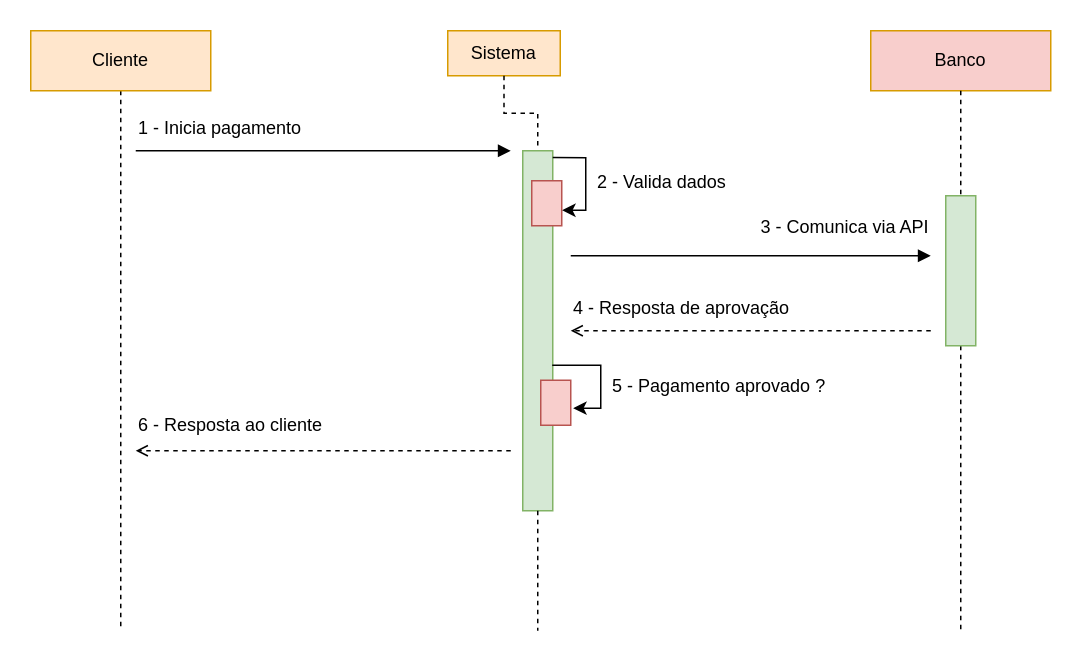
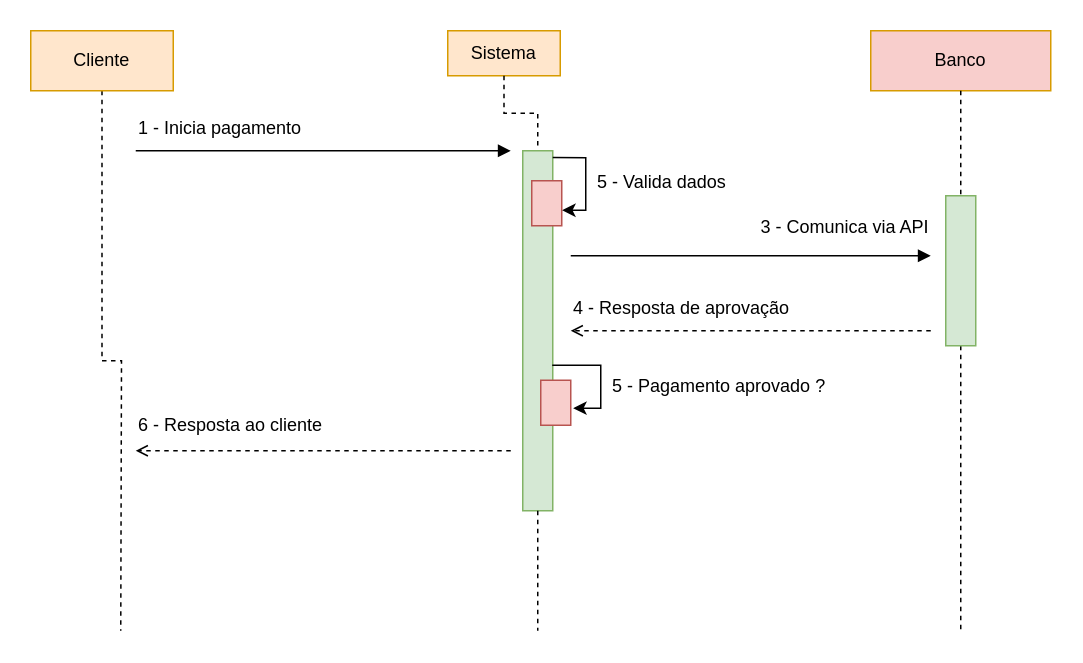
node "Cliente": size 180x60 -> 143x60
node "2 - Valida dados": label "2 - Valida dados" -> "5 - Valida dados"
